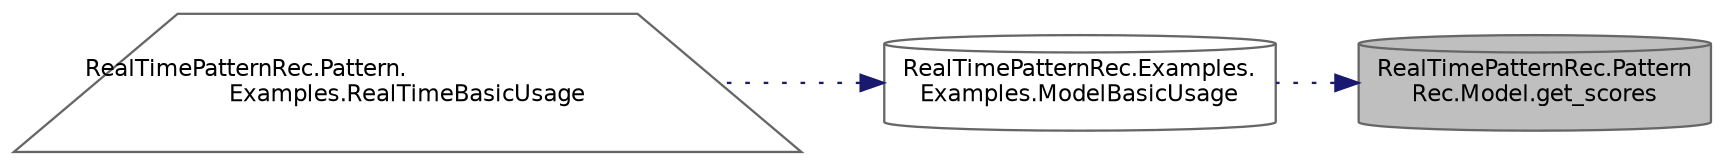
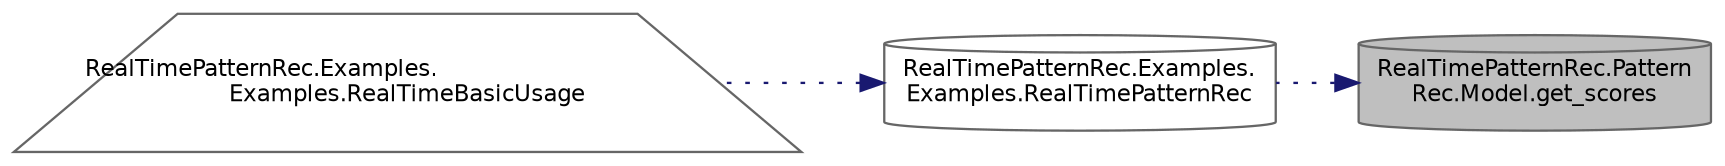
node "RealTimePatternRec.Pattern. Examples.RealTimeBasicUsage": label "RealTimePatternRec.Pattern. Examples.RealTimeBasicUsage" -> "RealTimePatternRec.Examples. Examples.RealTimeBasicUsage"
node "RealTimePatternRec.Examples. Examples.ModelBasicUsage": label "RealTimePatternRec.Examples. Examples.ModelBasicUsage" -> "RealTimePatternRec.Examples. Examples.RealTimePatternRec"
